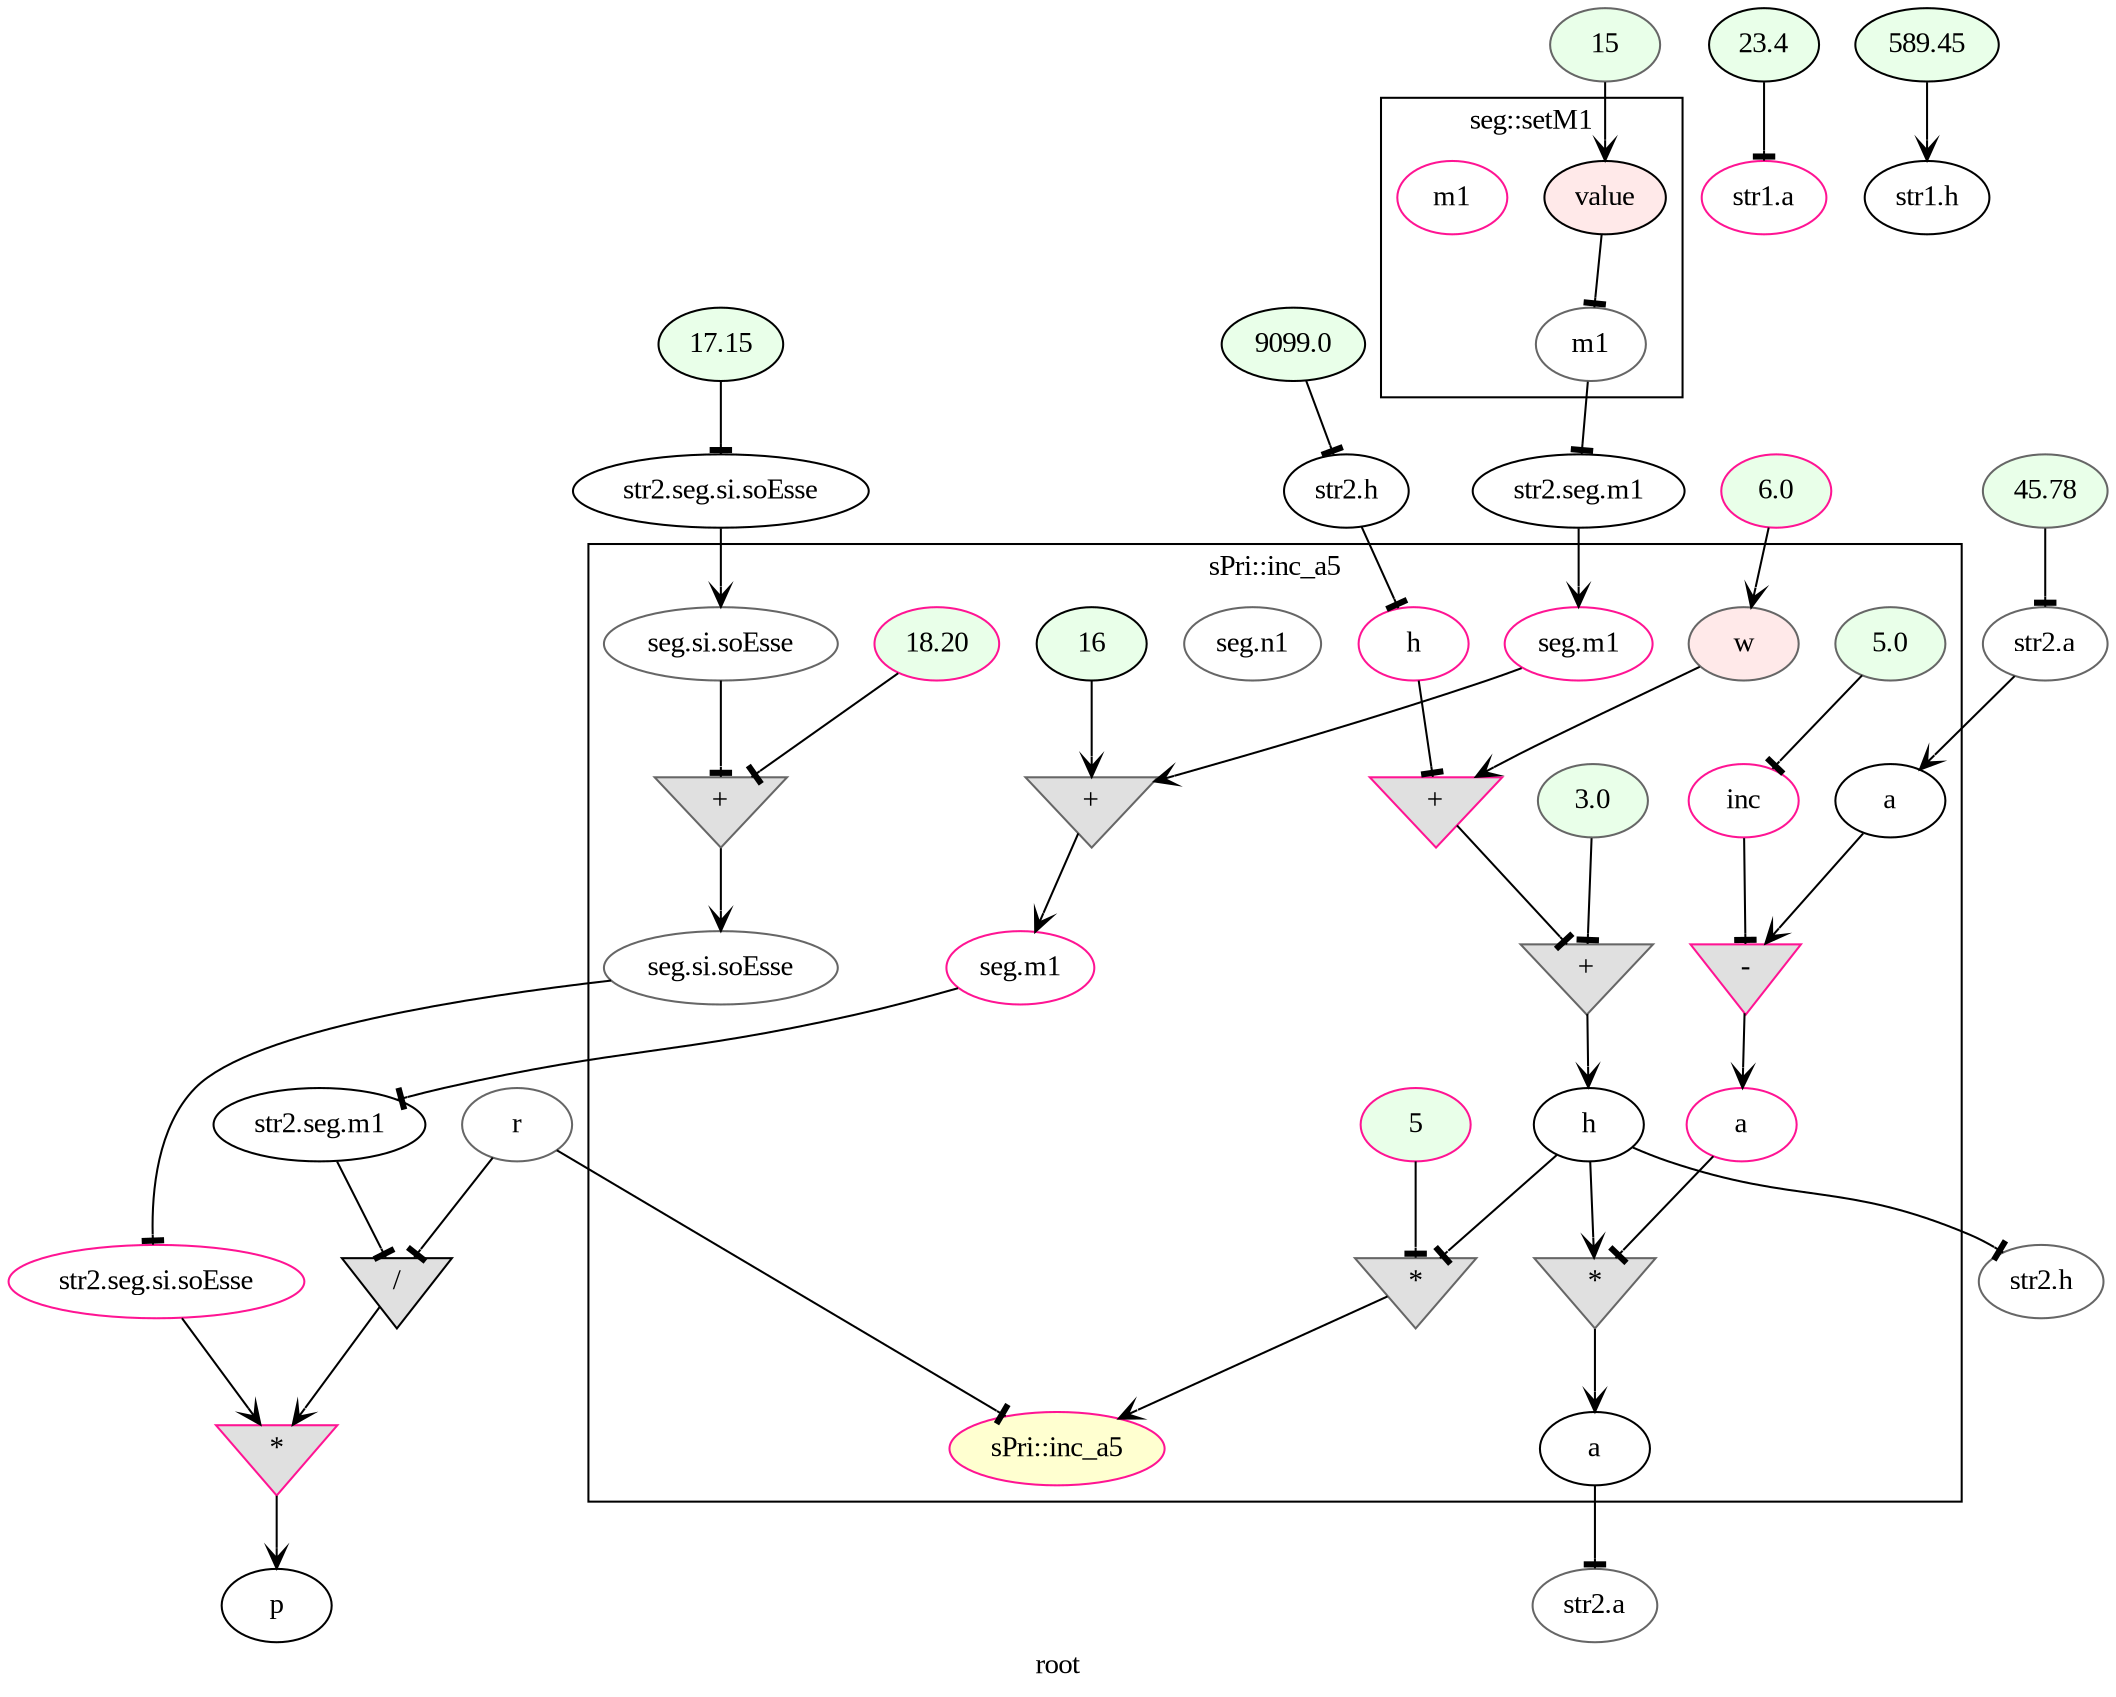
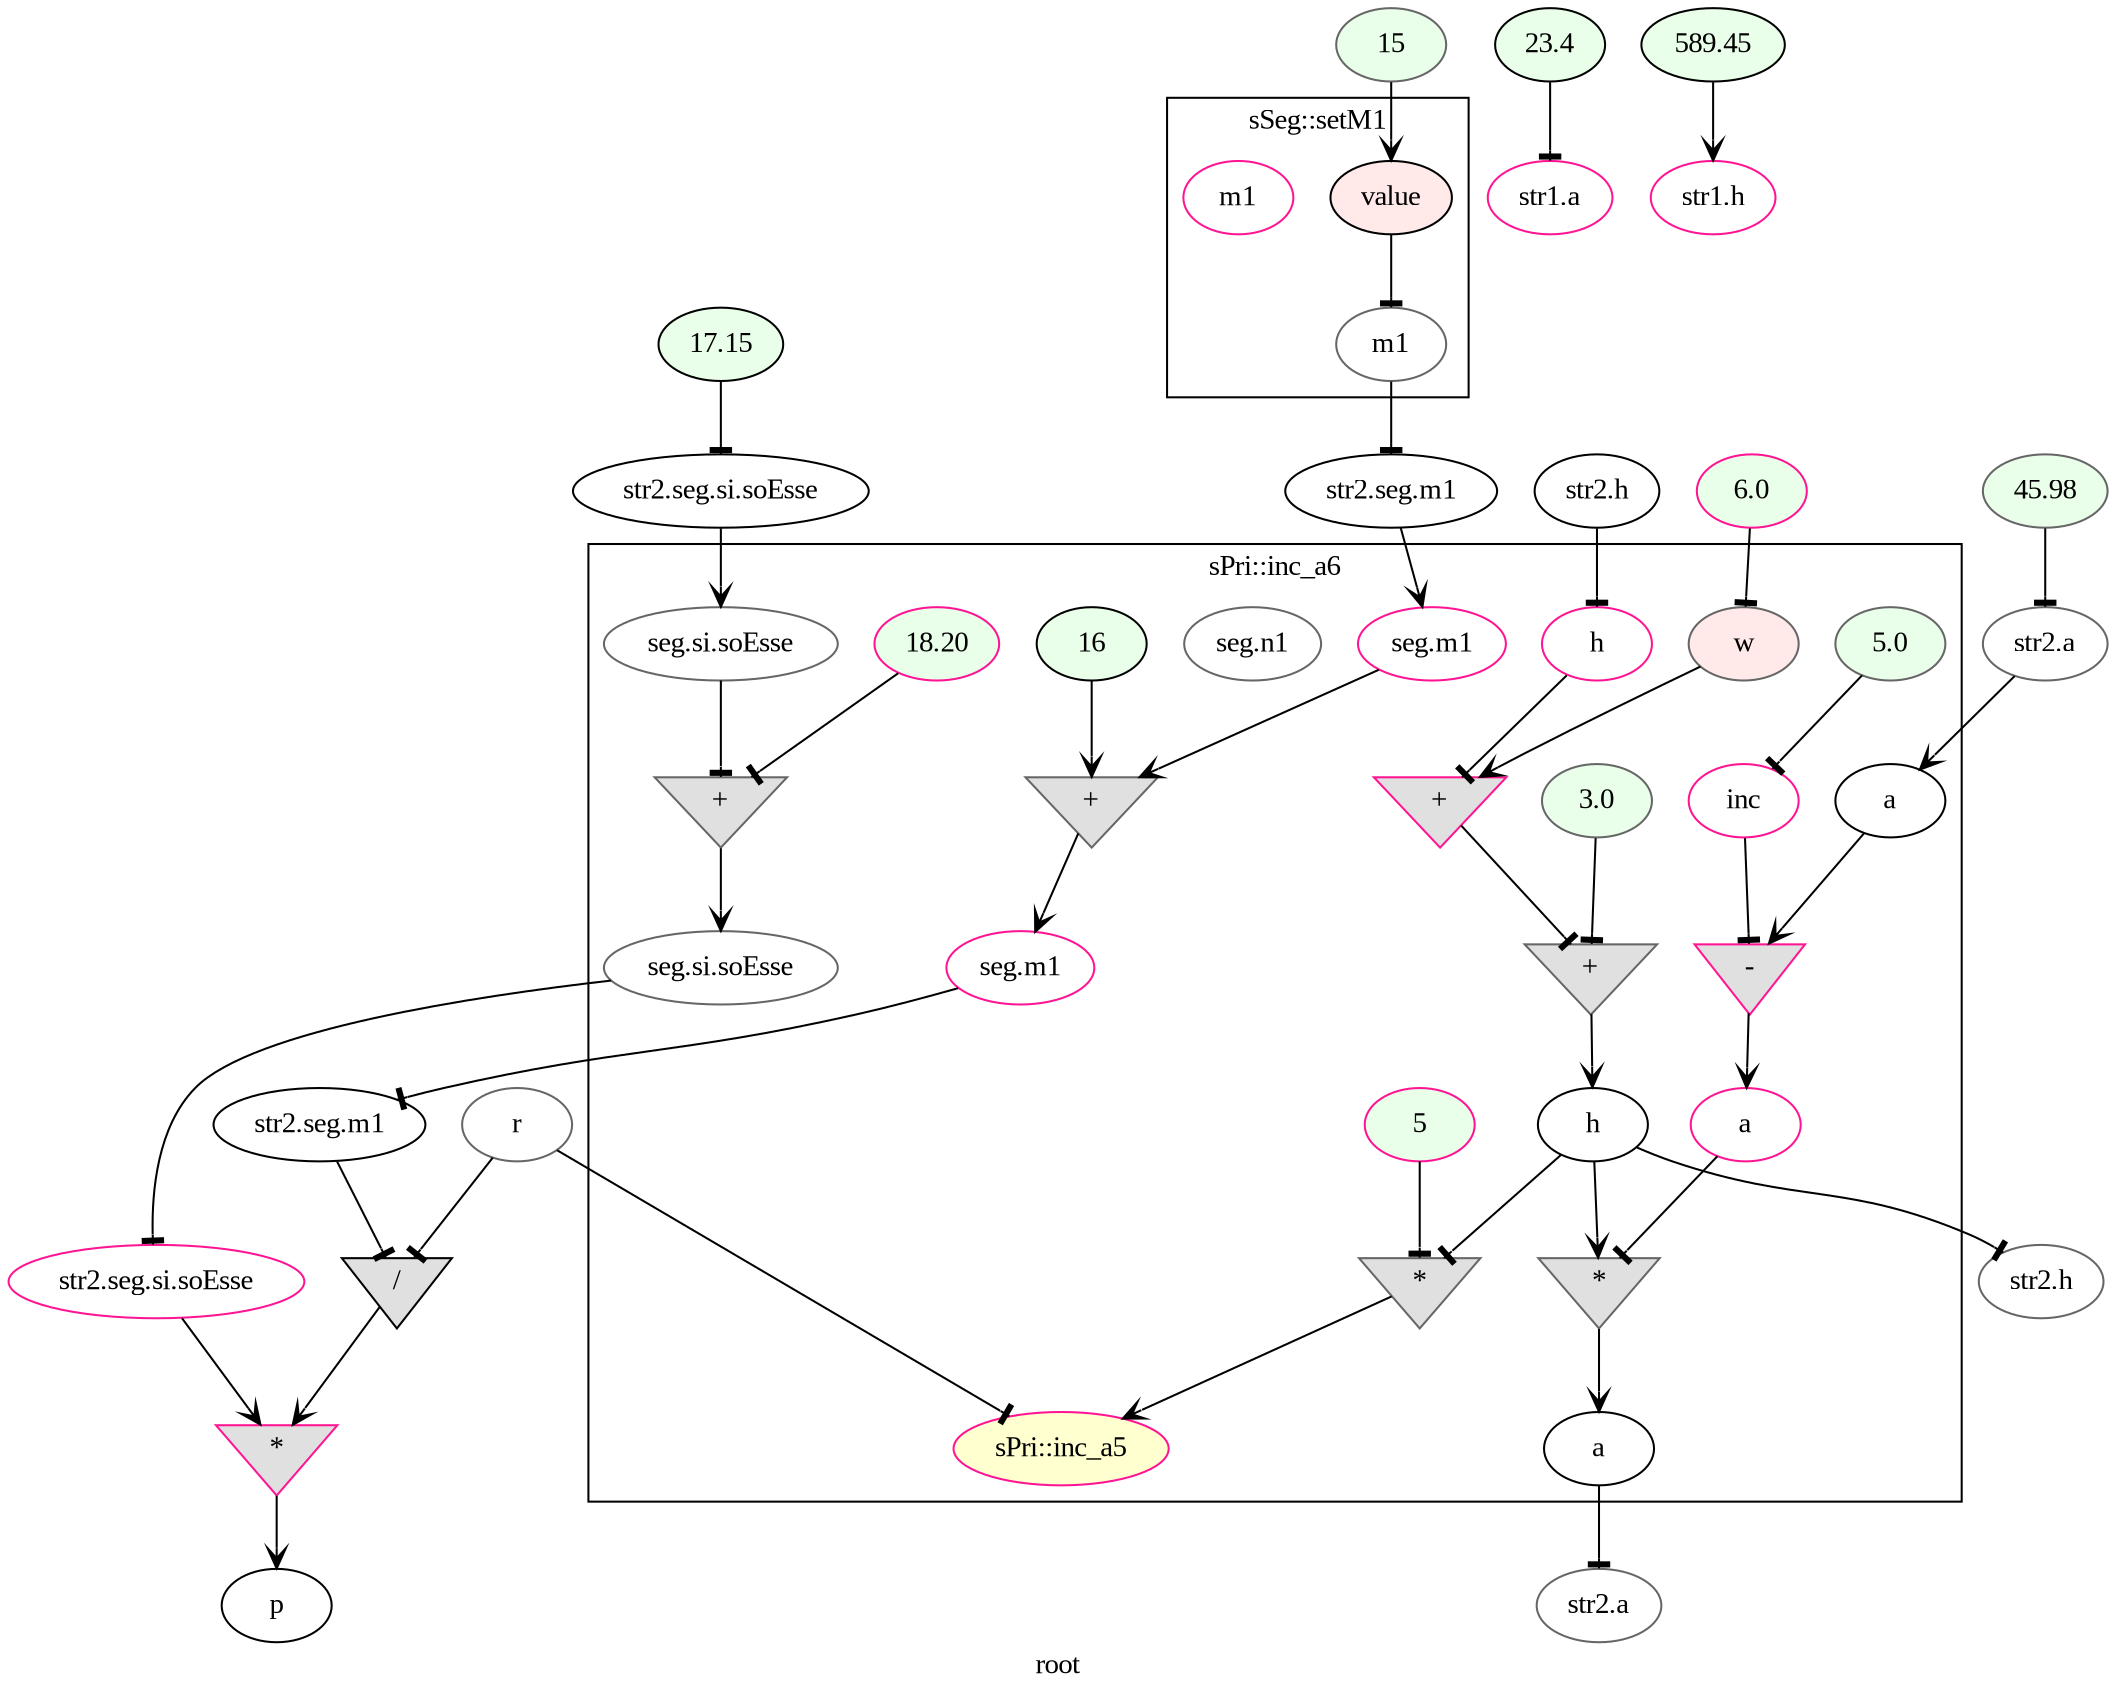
cluster "seg::setM1": label "seg::setM1" -> "sSeg::setM1"
node "str1.h": color black -> deeppink
node "9099.0": removed
node "45.78": label "45.78" -> "45.98"
edge "6.0" -> "w": arrowhead vee -> tee
cluster "sPri::inc_a5": label "sPri::inc_a5" -> "sPri::inc_a6"
